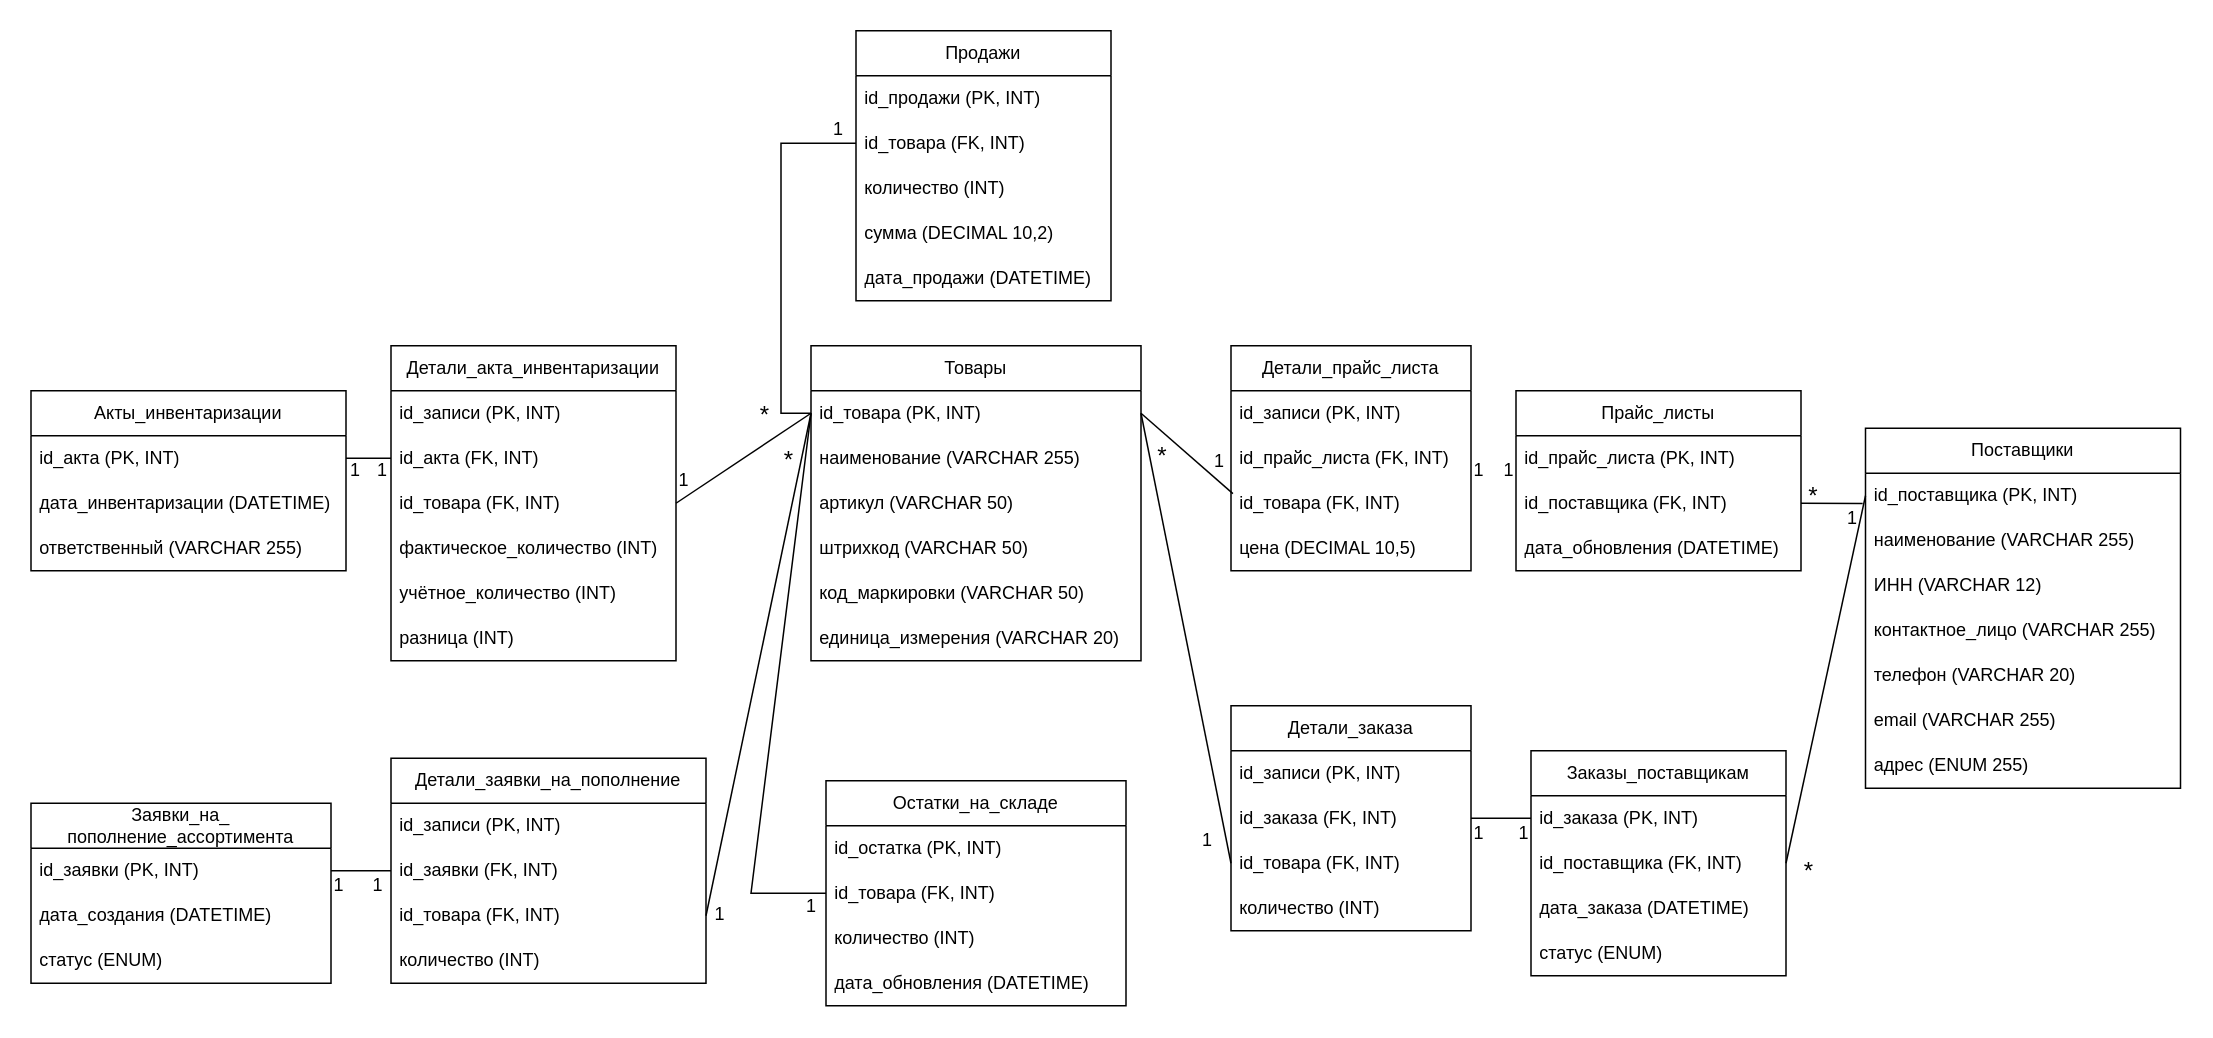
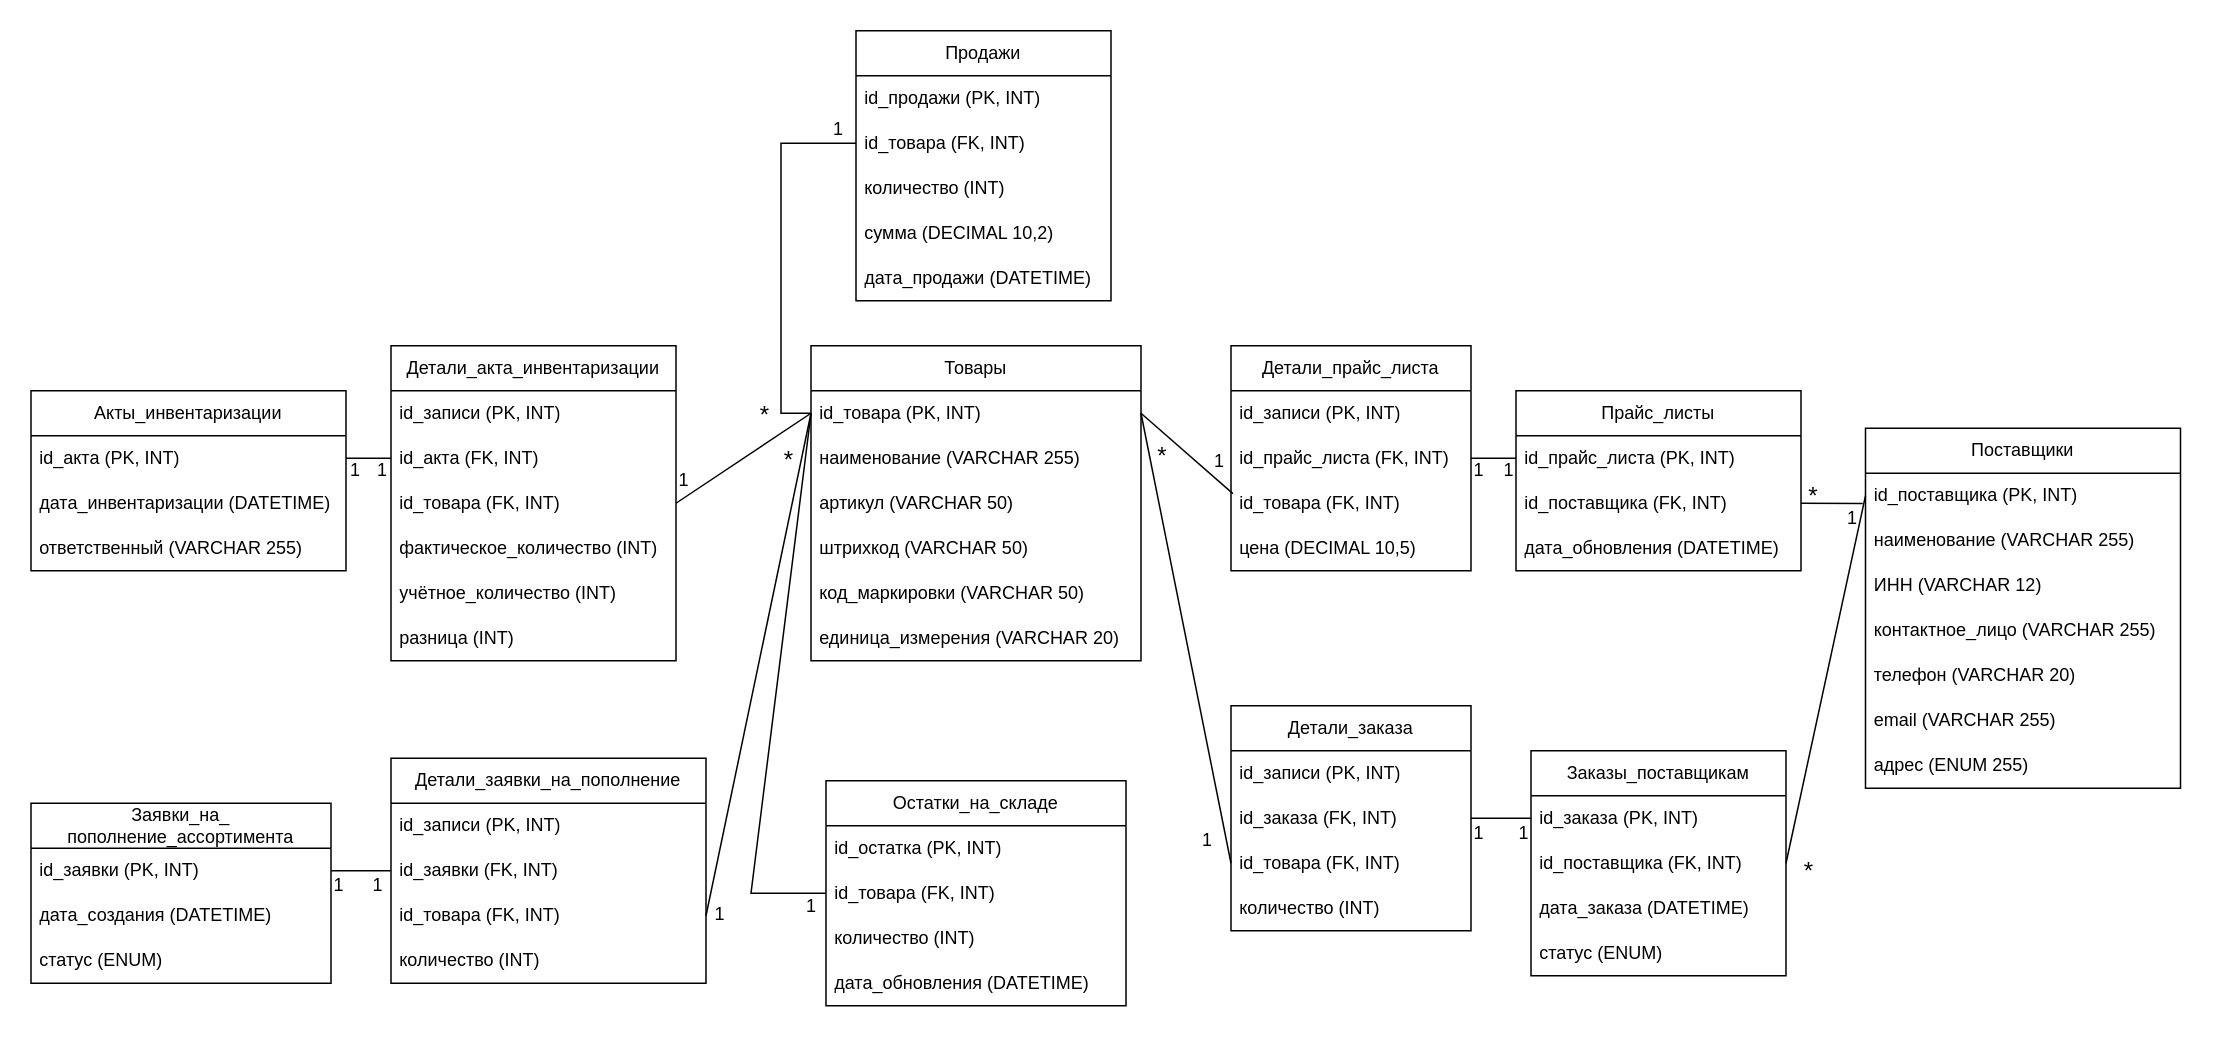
edge "id_прайс_листа (FK, INT)" -- "id_прайс_листа (PK, INT)": added
